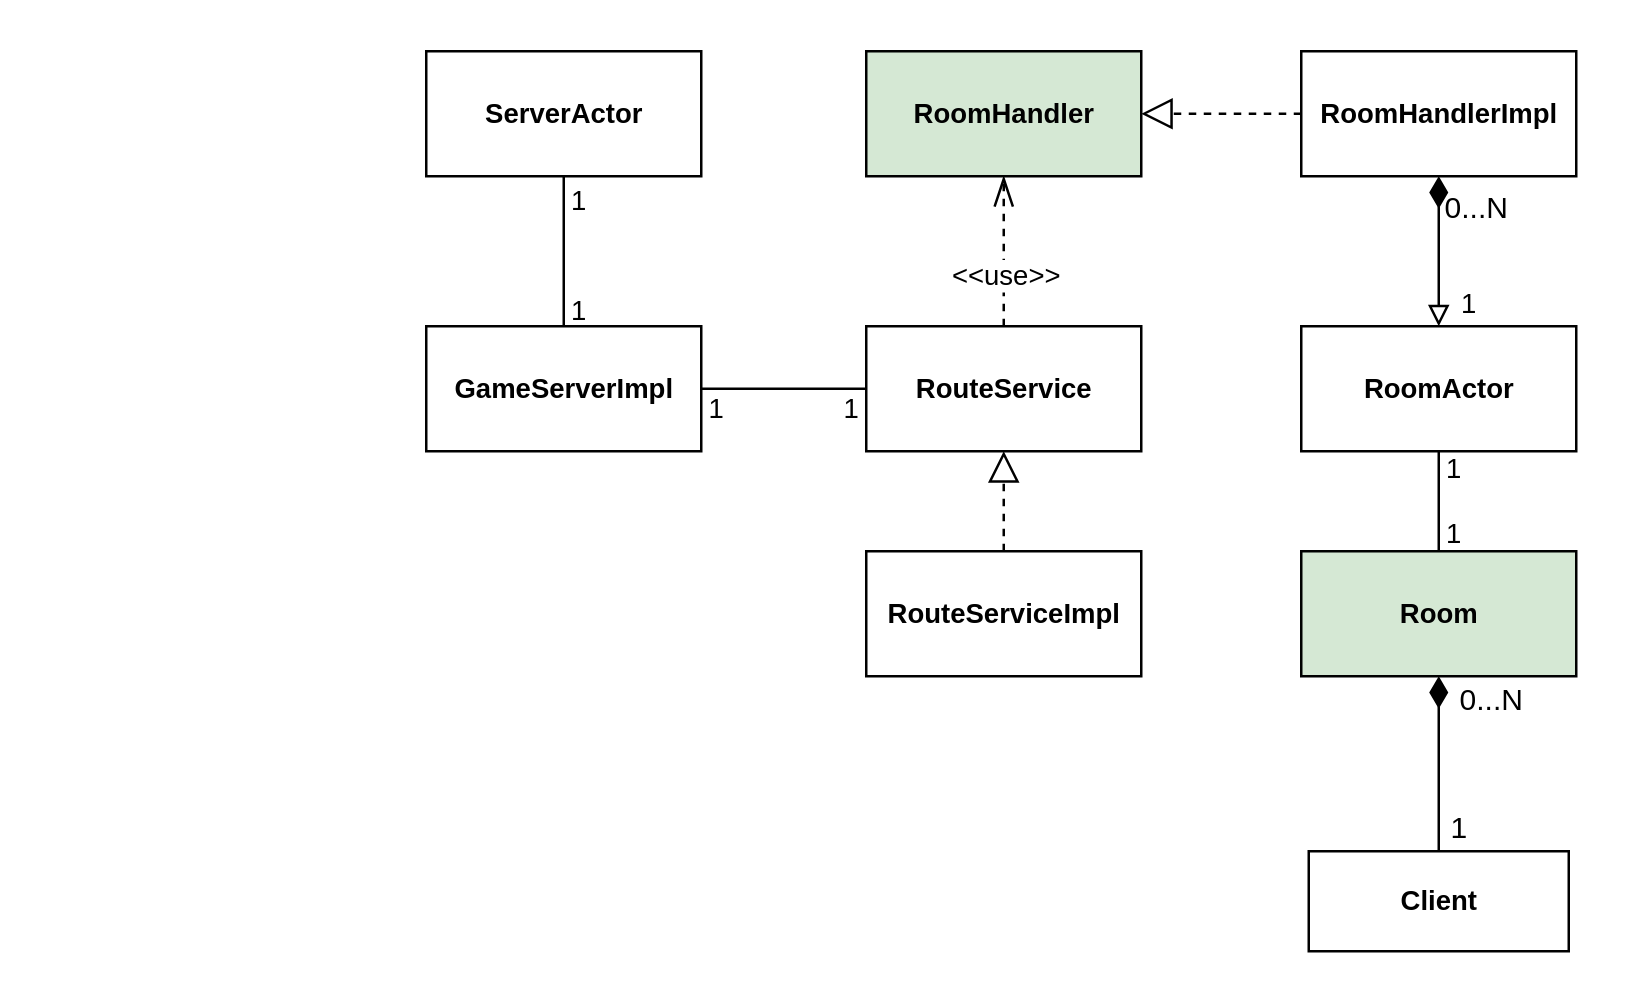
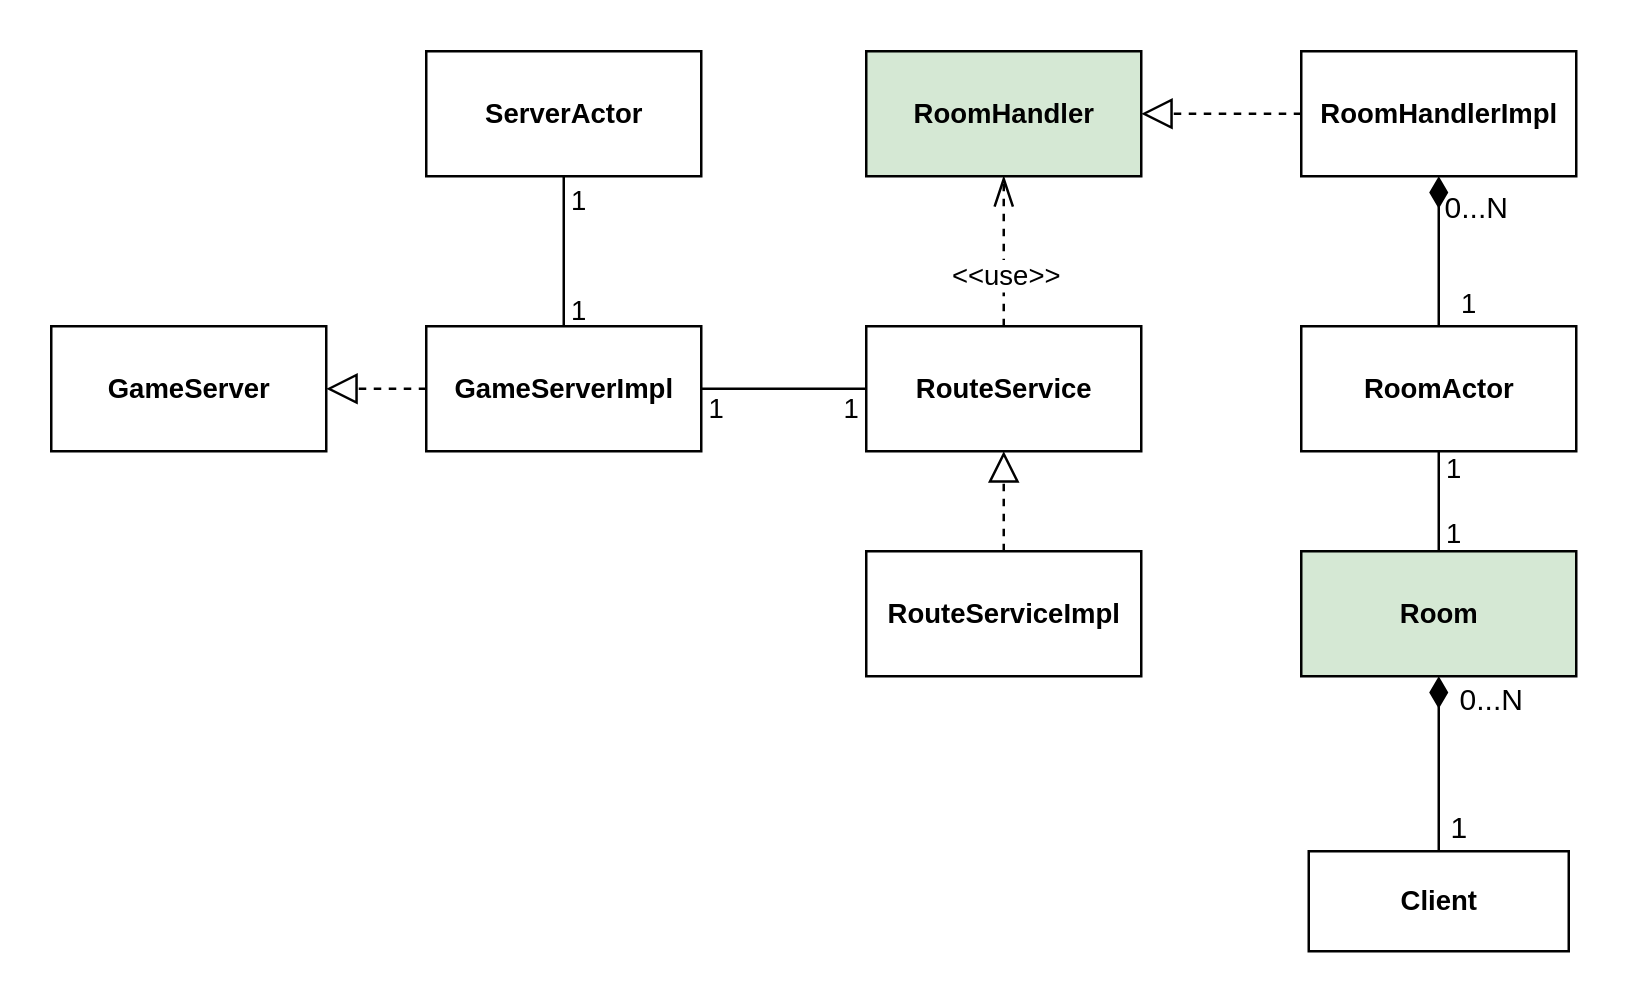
edge "RoomHandlerImpl" -- "RoomActor": arrowhead block -> none
node "GameServer": added
edge "GameServerImpl" -> "GameServer": added
